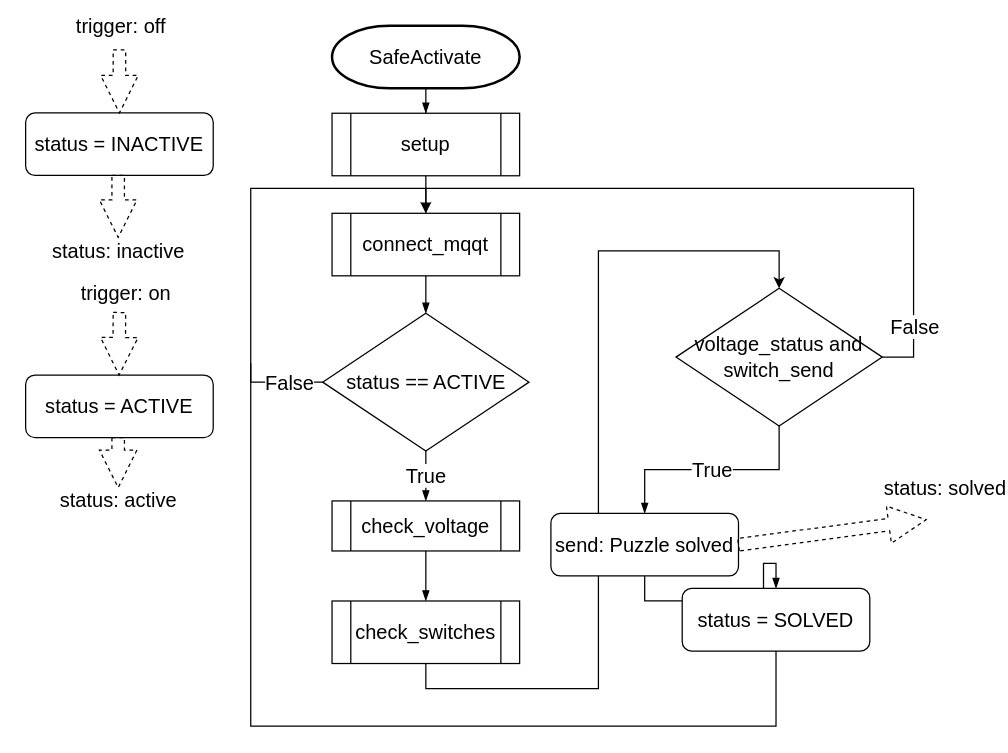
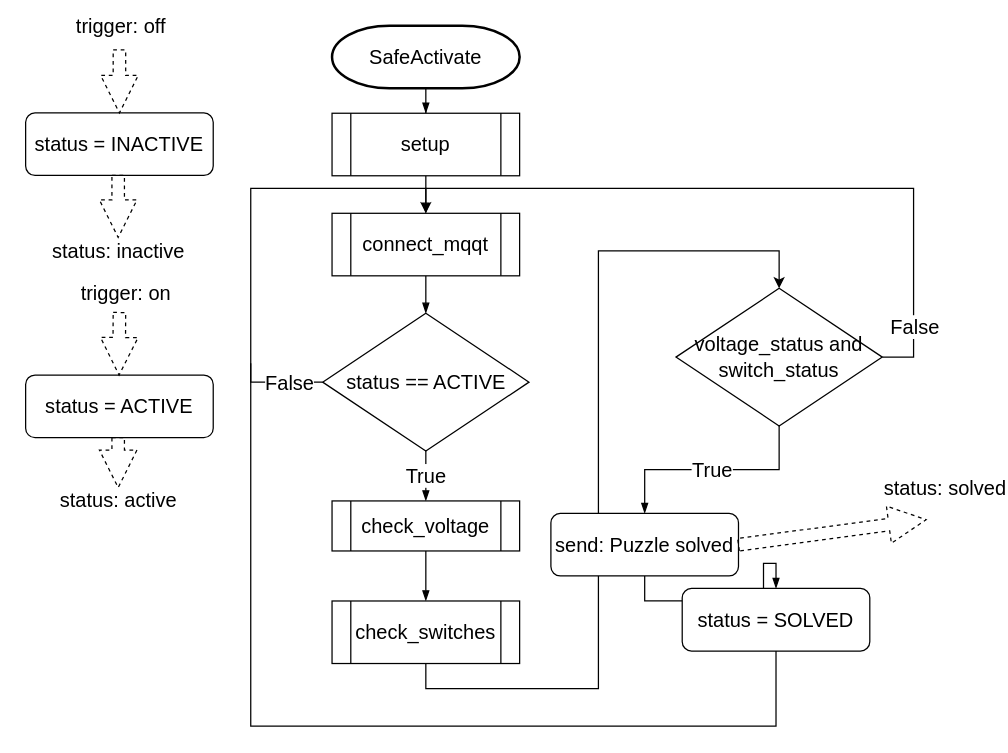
node "voltage_status andswitch_send": label "voltage_status andswitch_send" -> "voltage_status andswitch_status"
